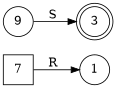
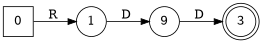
edge "9" -> "3": label "S " -> "D "
edge "1" -> "9": added, label "D"
node "7": label "7" -> "0"
